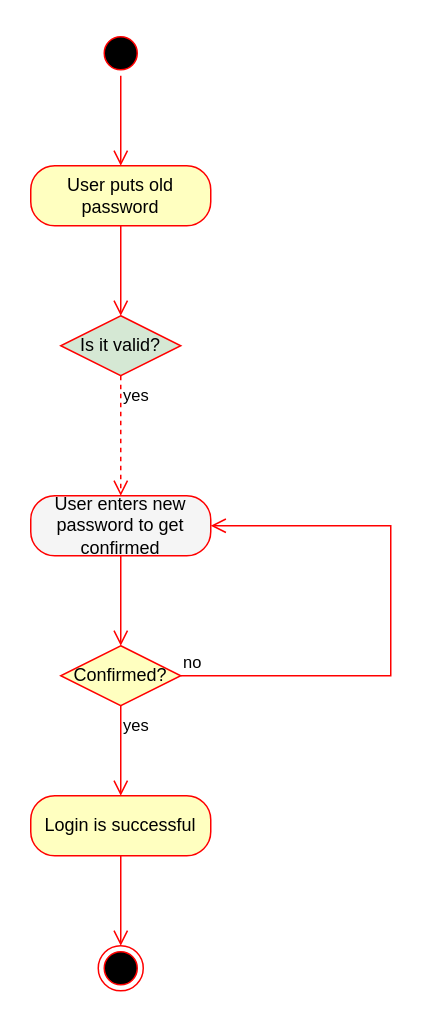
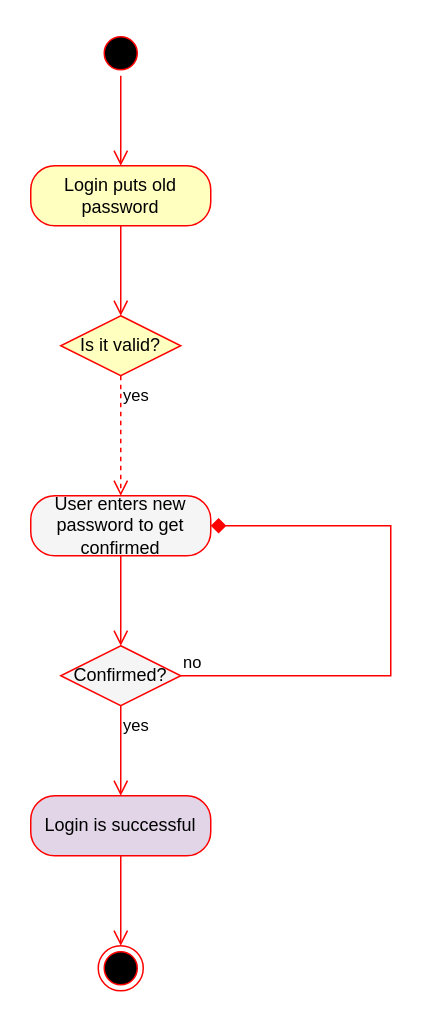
node "User puts old password": label "User puts old password" -> "Login puts old password"
node "Is it valid?": fillcolor #d5e8d4 -> #ffffc0
edge "Confirmed?" -> "User enters new password to get confirmed": arrowhead open -> diamond
node "Confirmed?": fillcolor #ffffc0 -> #f5f5f5
node "Login is successful": fillcolor #ffffc0 -> #e1d5e7
